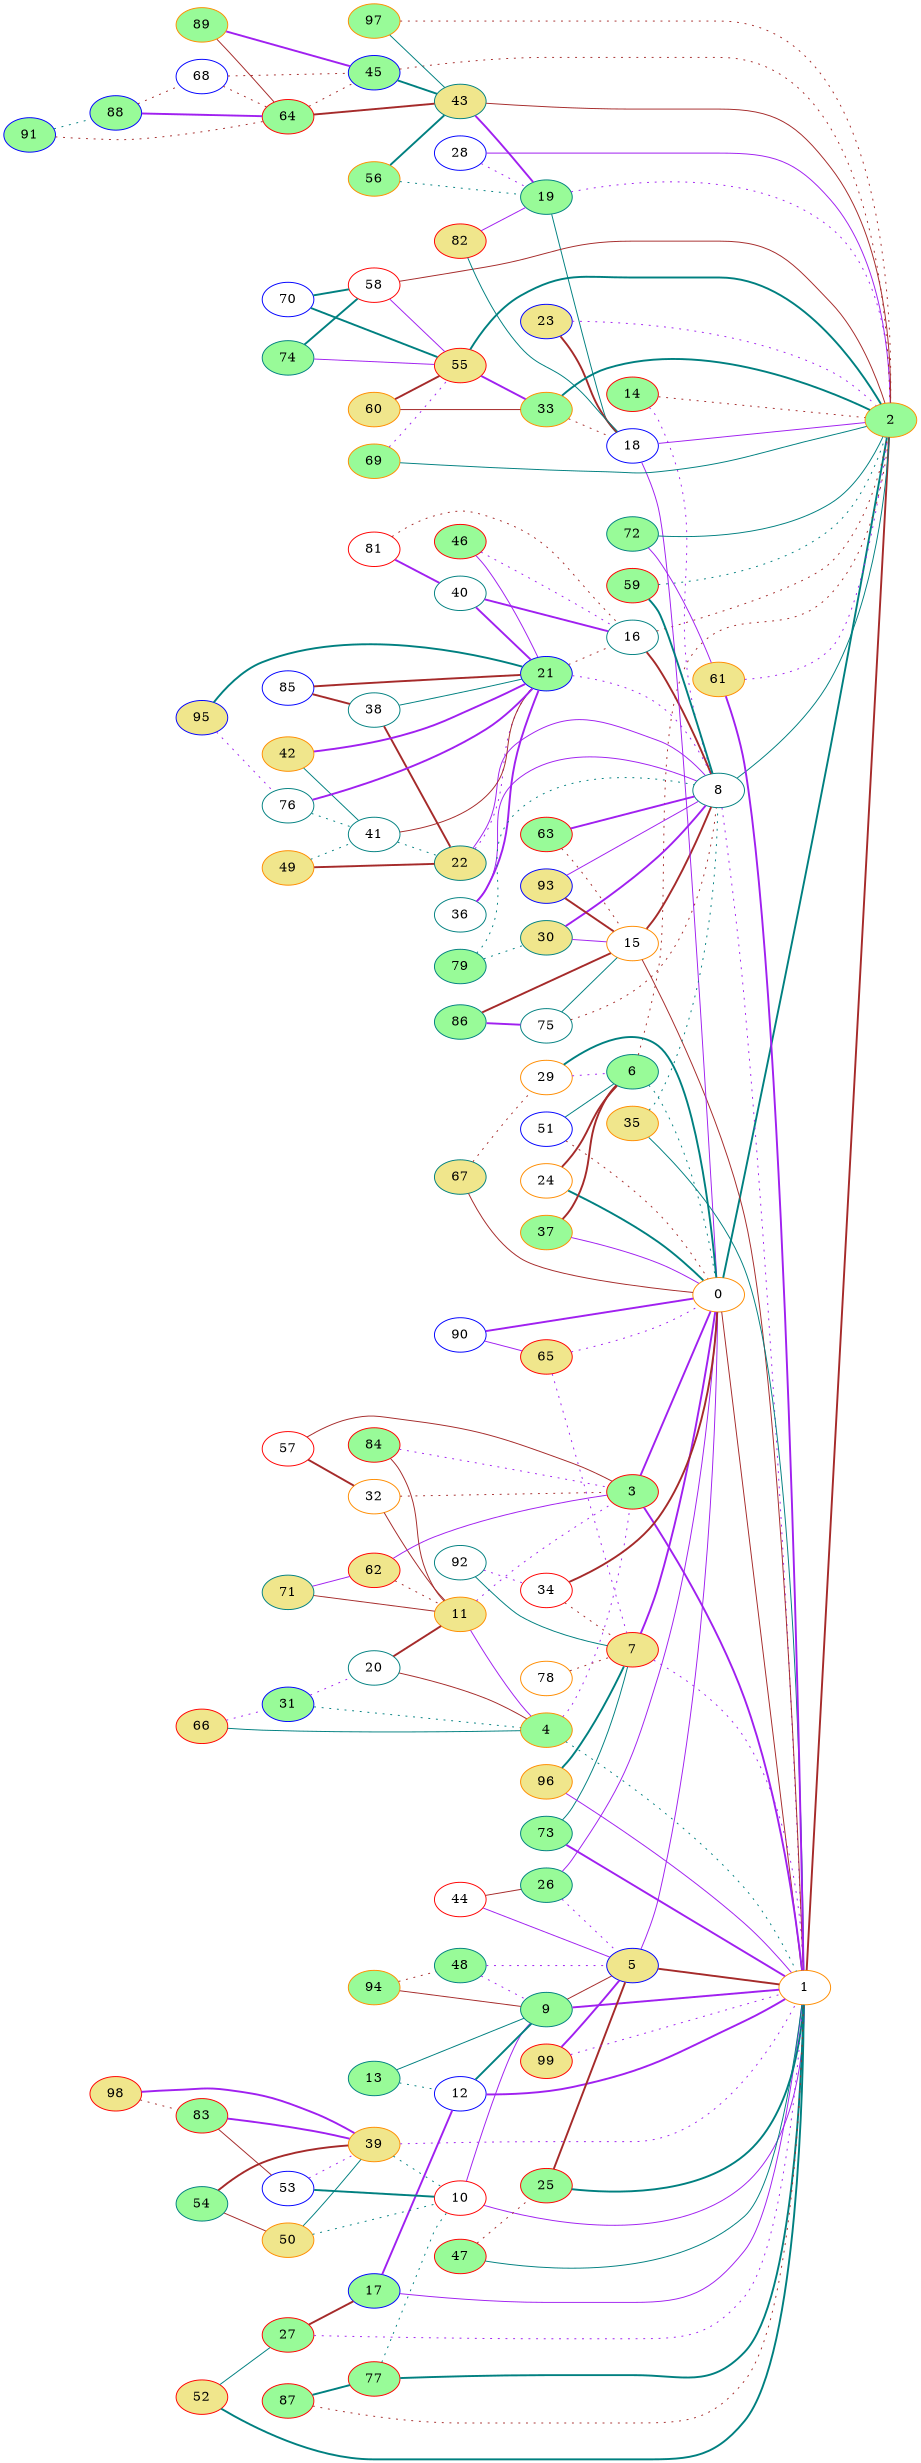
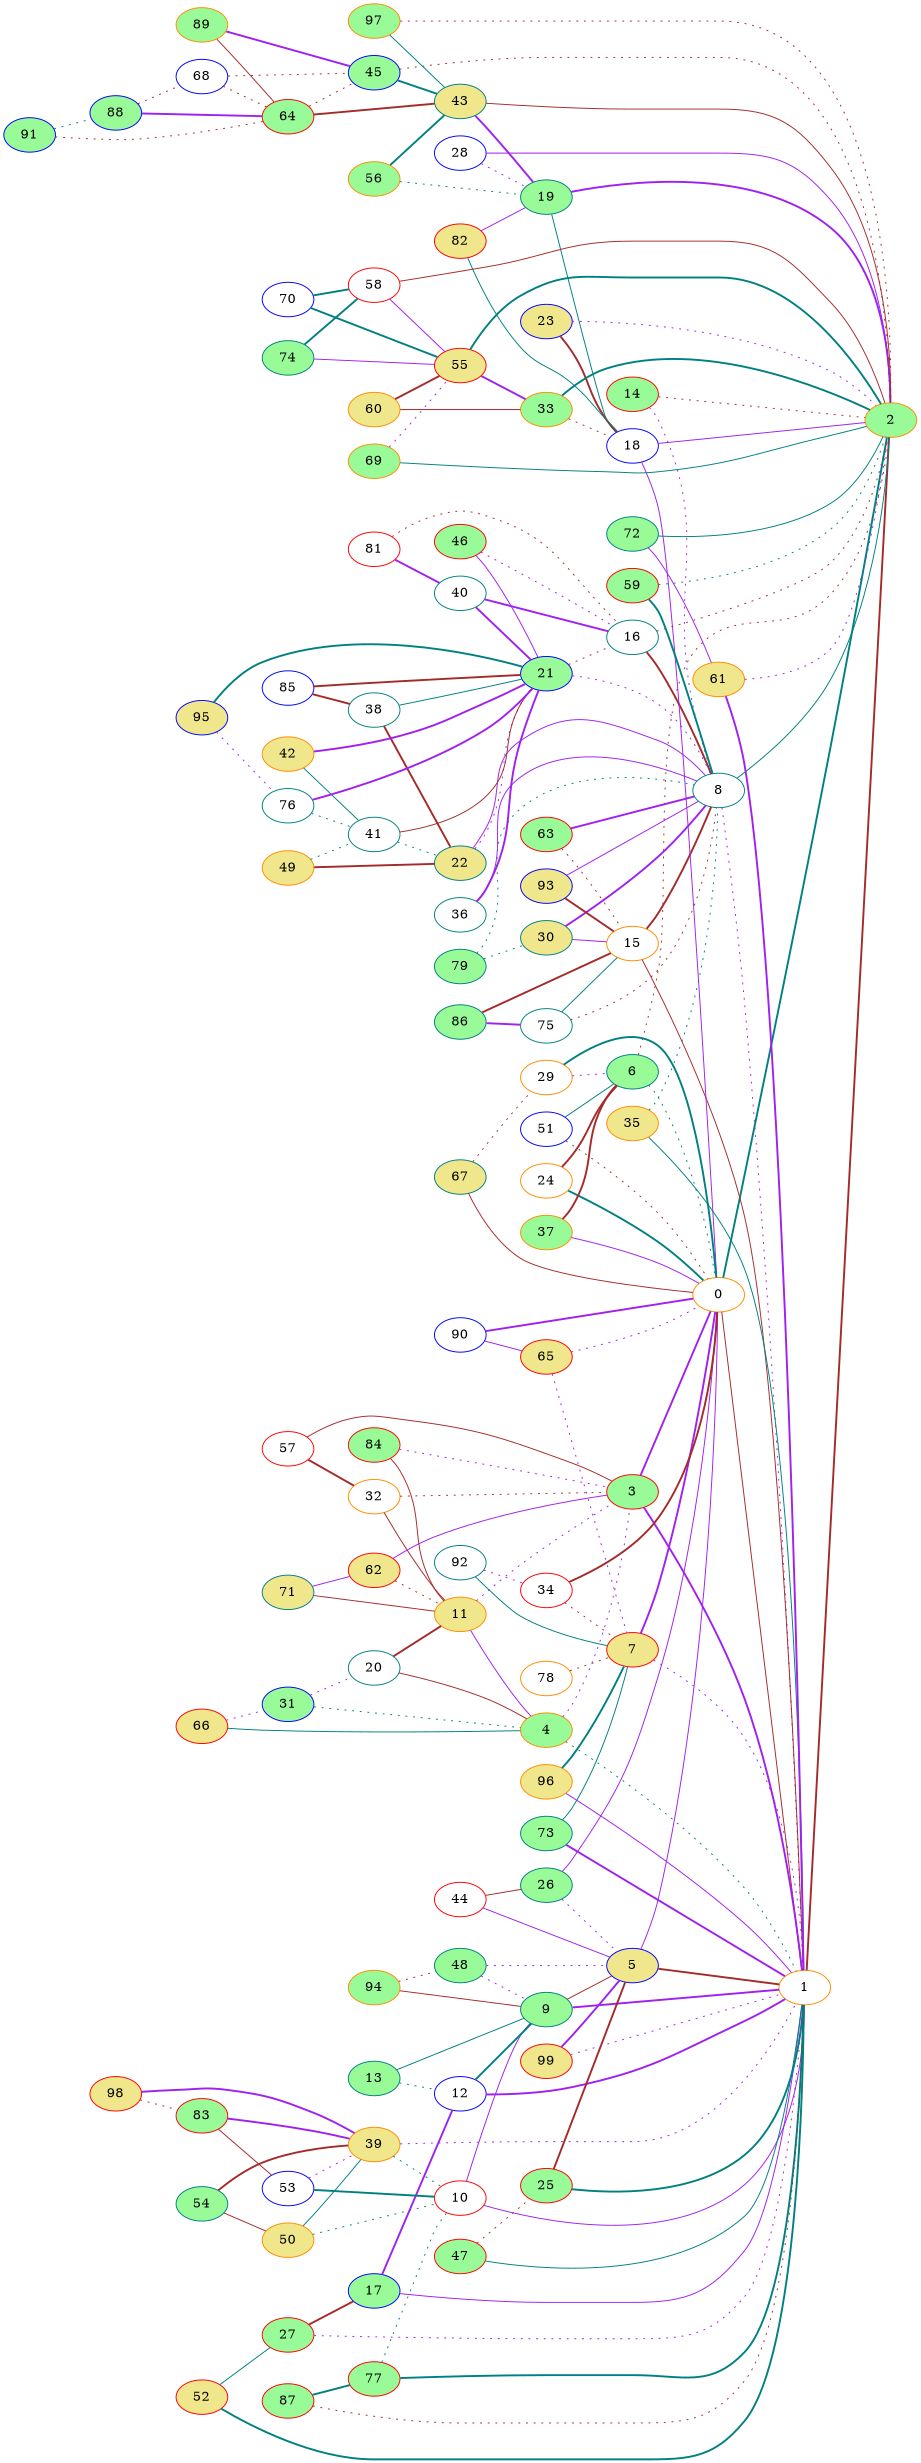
edge "19" -- "2": style dotted -> bold
